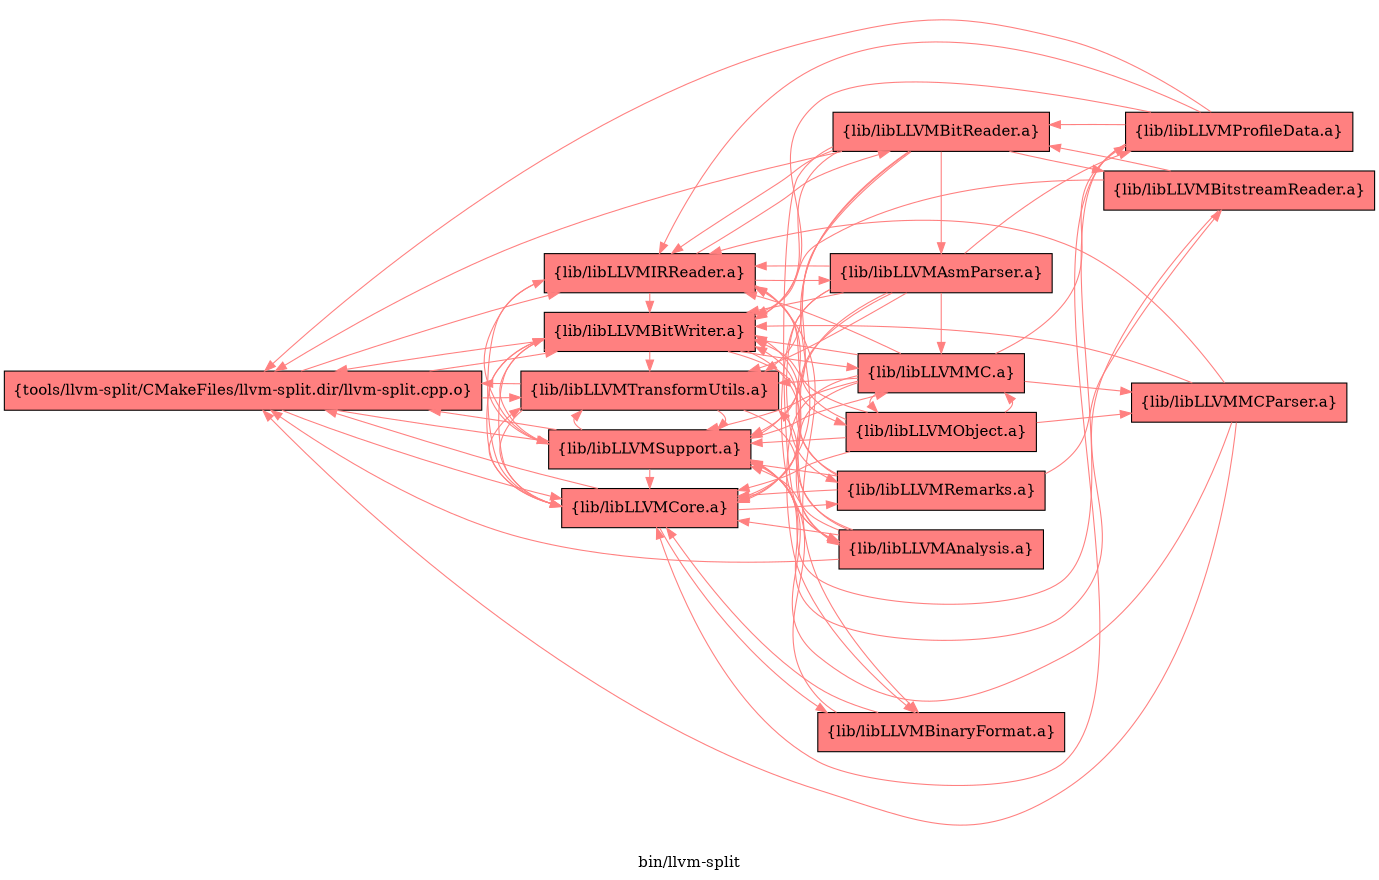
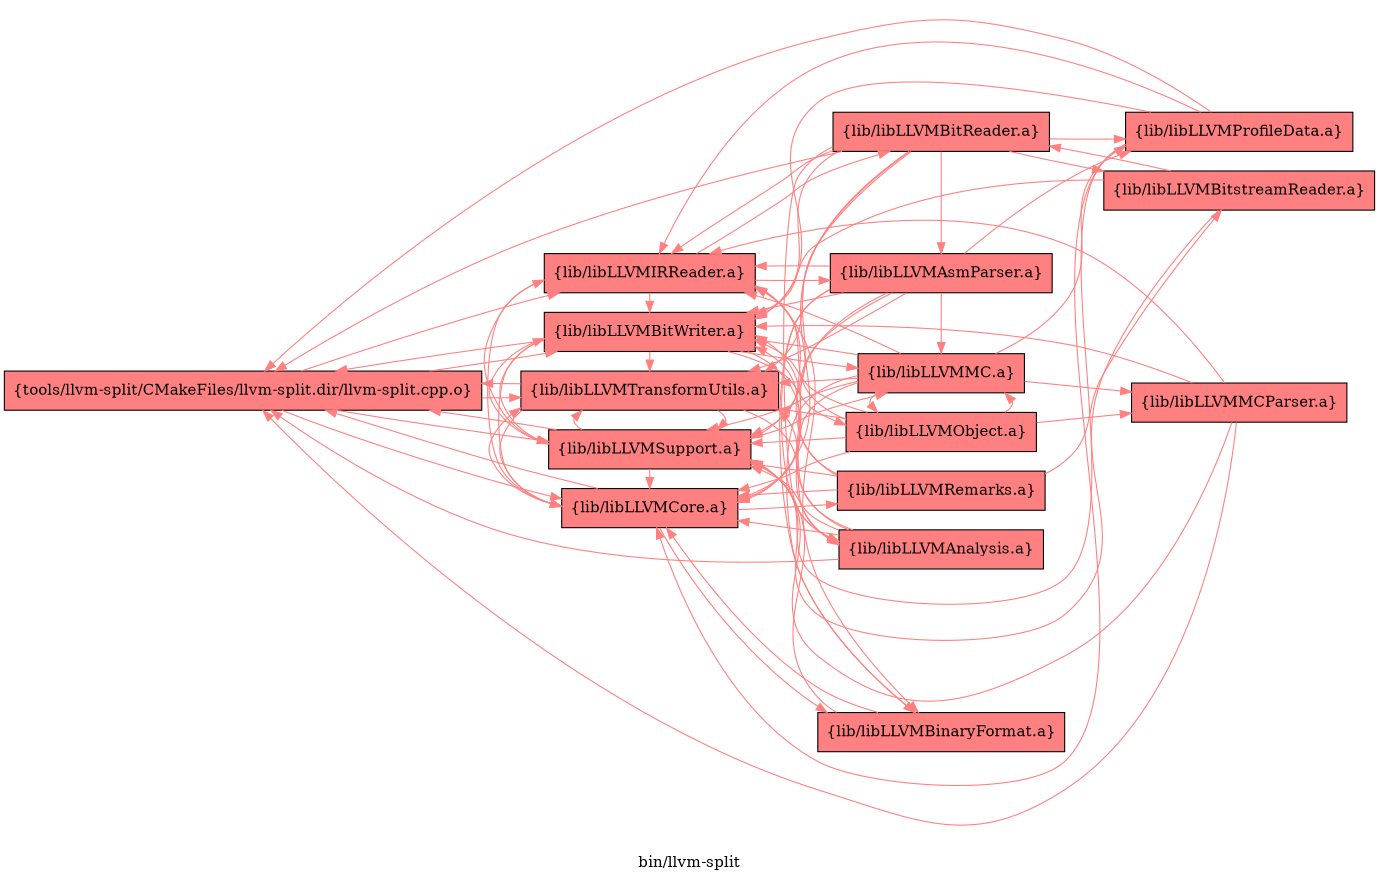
edge "{lib/libLLVMProfileData.a}" -> "{lib/libLLVMBitReader.a}": reversed
edge "{lib/libLLVMAsmParser.a}" -> "{lib/libLLVMRemarks.a}": now "{lib/libLLVMAsmParser.a}" -> "{lib/libLLVMBinaryFormat.a}"
edge "{lib/libLLVMObject.a}" -> "{lib/libLLVMTransformUtils.a}": added
edge "{lib/libLLVMCore.a}" -> "{lib/libLLVMBitWriter.a}": removed
